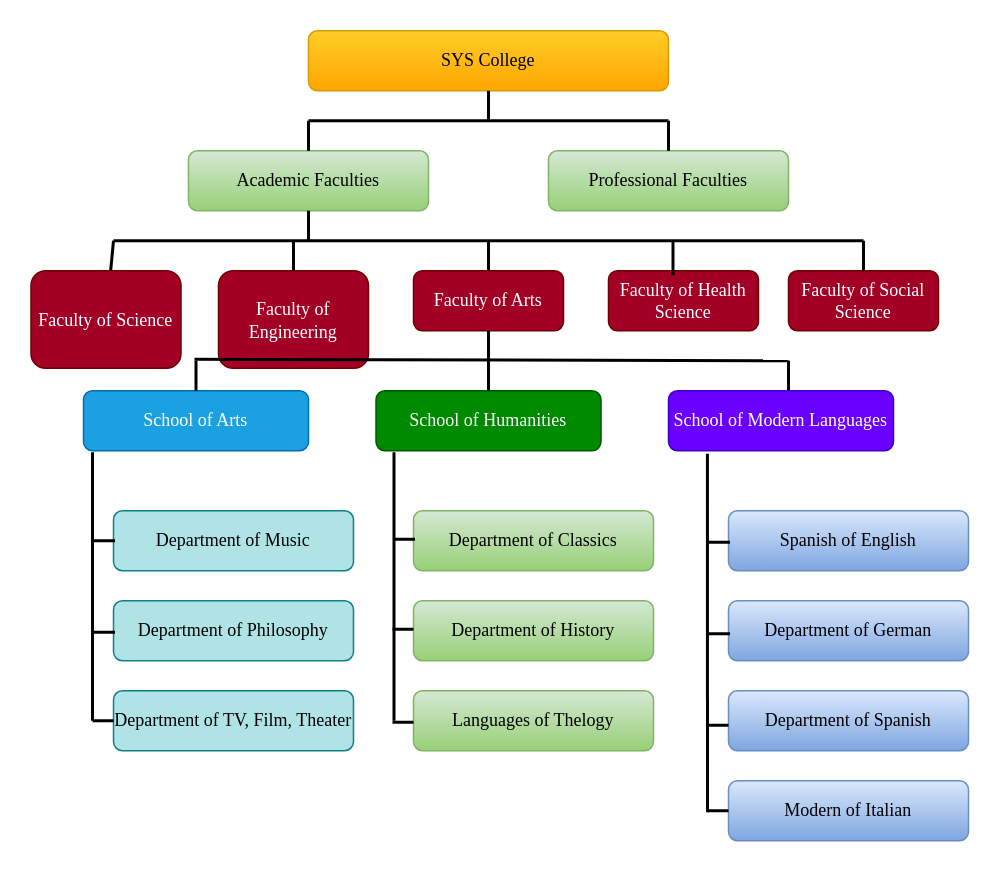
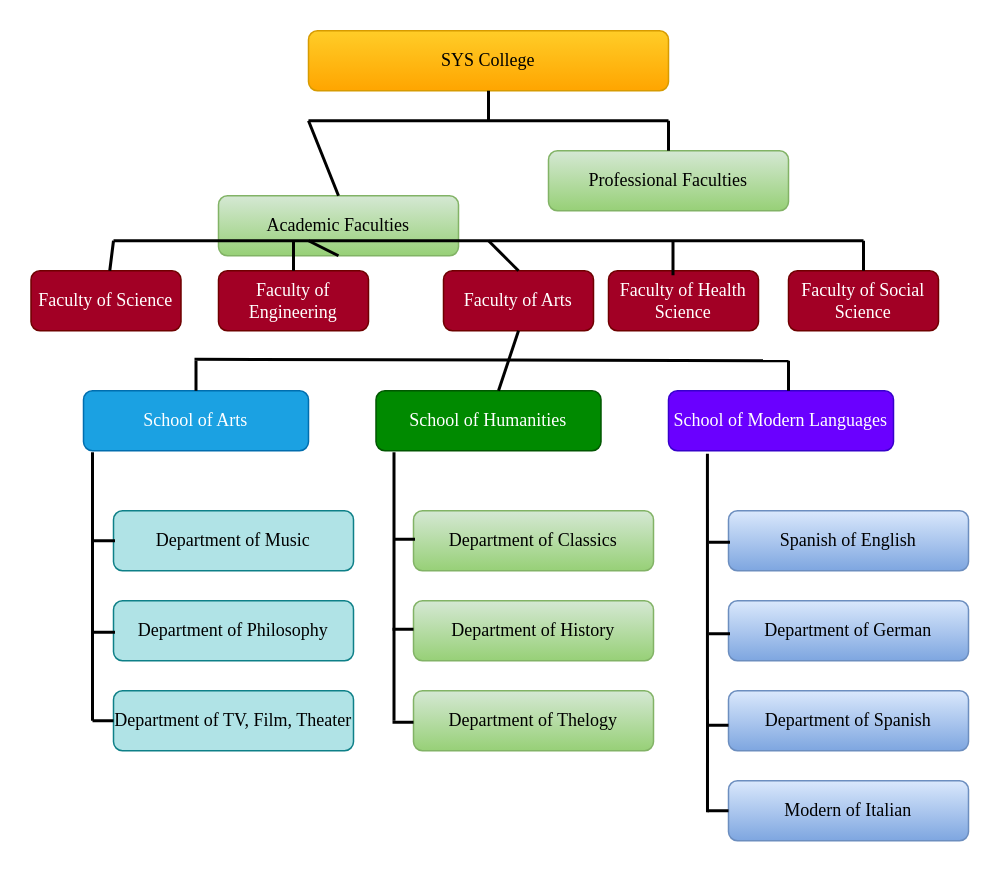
node "Academic Faculties": moved (308, 181) -> (338, 226)
node "Faculty of Arts": moved (488, 301) -> (518, 301)
node "Faculty of Science": size 150x98 -> 150x60
node "Faculty of Engineering": size 150x98 -> 150x60
node "Languages of Thelogy": label "Languages of Thelogy" -> "Department of Thelogy"
